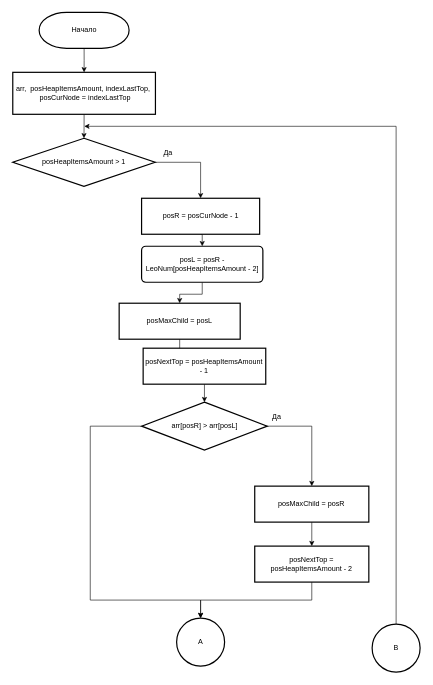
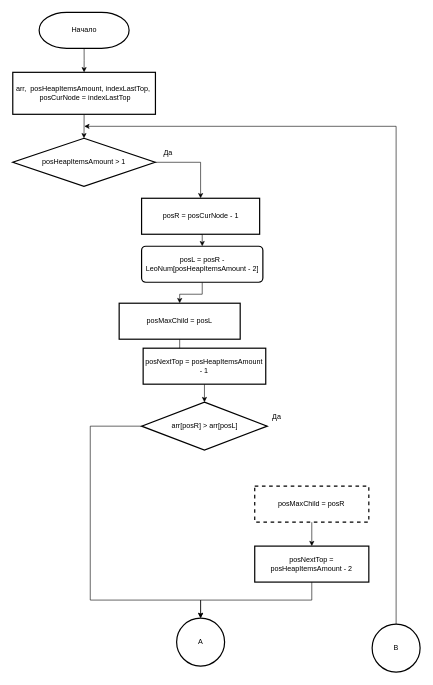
edge "arr[posR] > arr[posL]" -> "posMaxChild = posR": removed
node "posMaxChild = posR": style solid -> dashed
